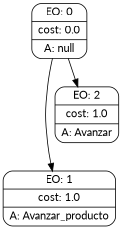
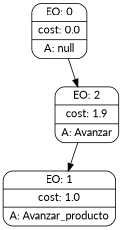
edge "EO: 0" -> "EO: 1": now "EO: 2" -> "EO: 1"
node "EO: 2": text "cost: 1.0" -> "cost: 1.9"
